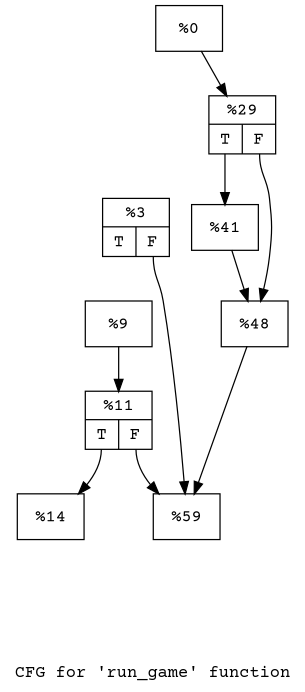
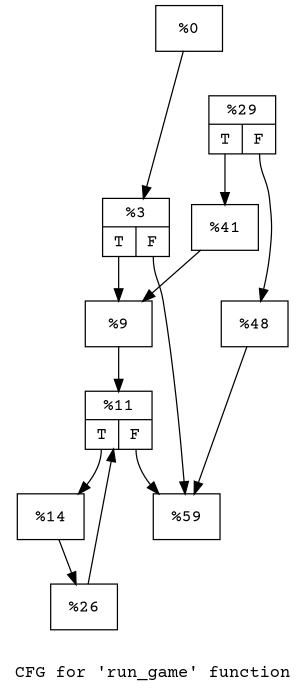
edge "%0" -> "%29": now "%0" -> "%3"
edge "%41" -> "%48": now "%41" -> "%9"
edge "%3" -> "%9": added
node "%26": added
